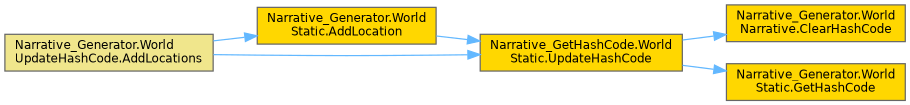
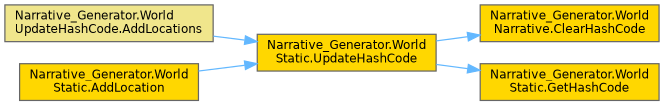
edge "Narrative_Generator.World UpdateHashCode.AddLocations" -> "Narrative_Generator.World Static.AddLocation": removed
node "Narrative_GetHashCode.World Static.UpdateHashCode": label "Narrative_GetHashCode.World Static.UpdateHashCode" -> "Narrative_Generator.World Static.UpdateHashCode"
